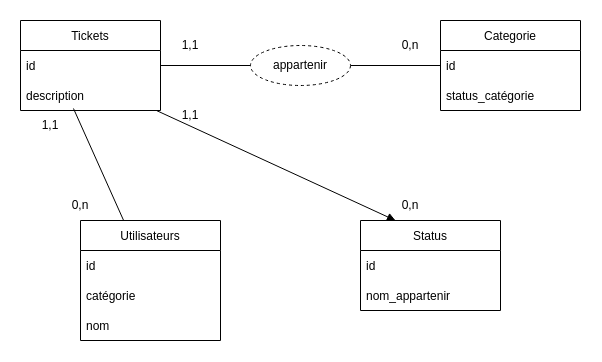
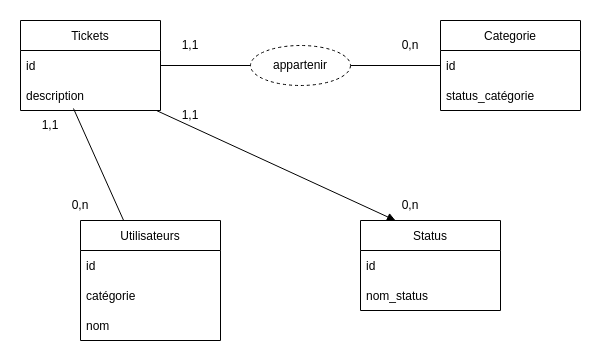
node "nom_appartenir": label "nom_appartenir" -> "nom_status"
